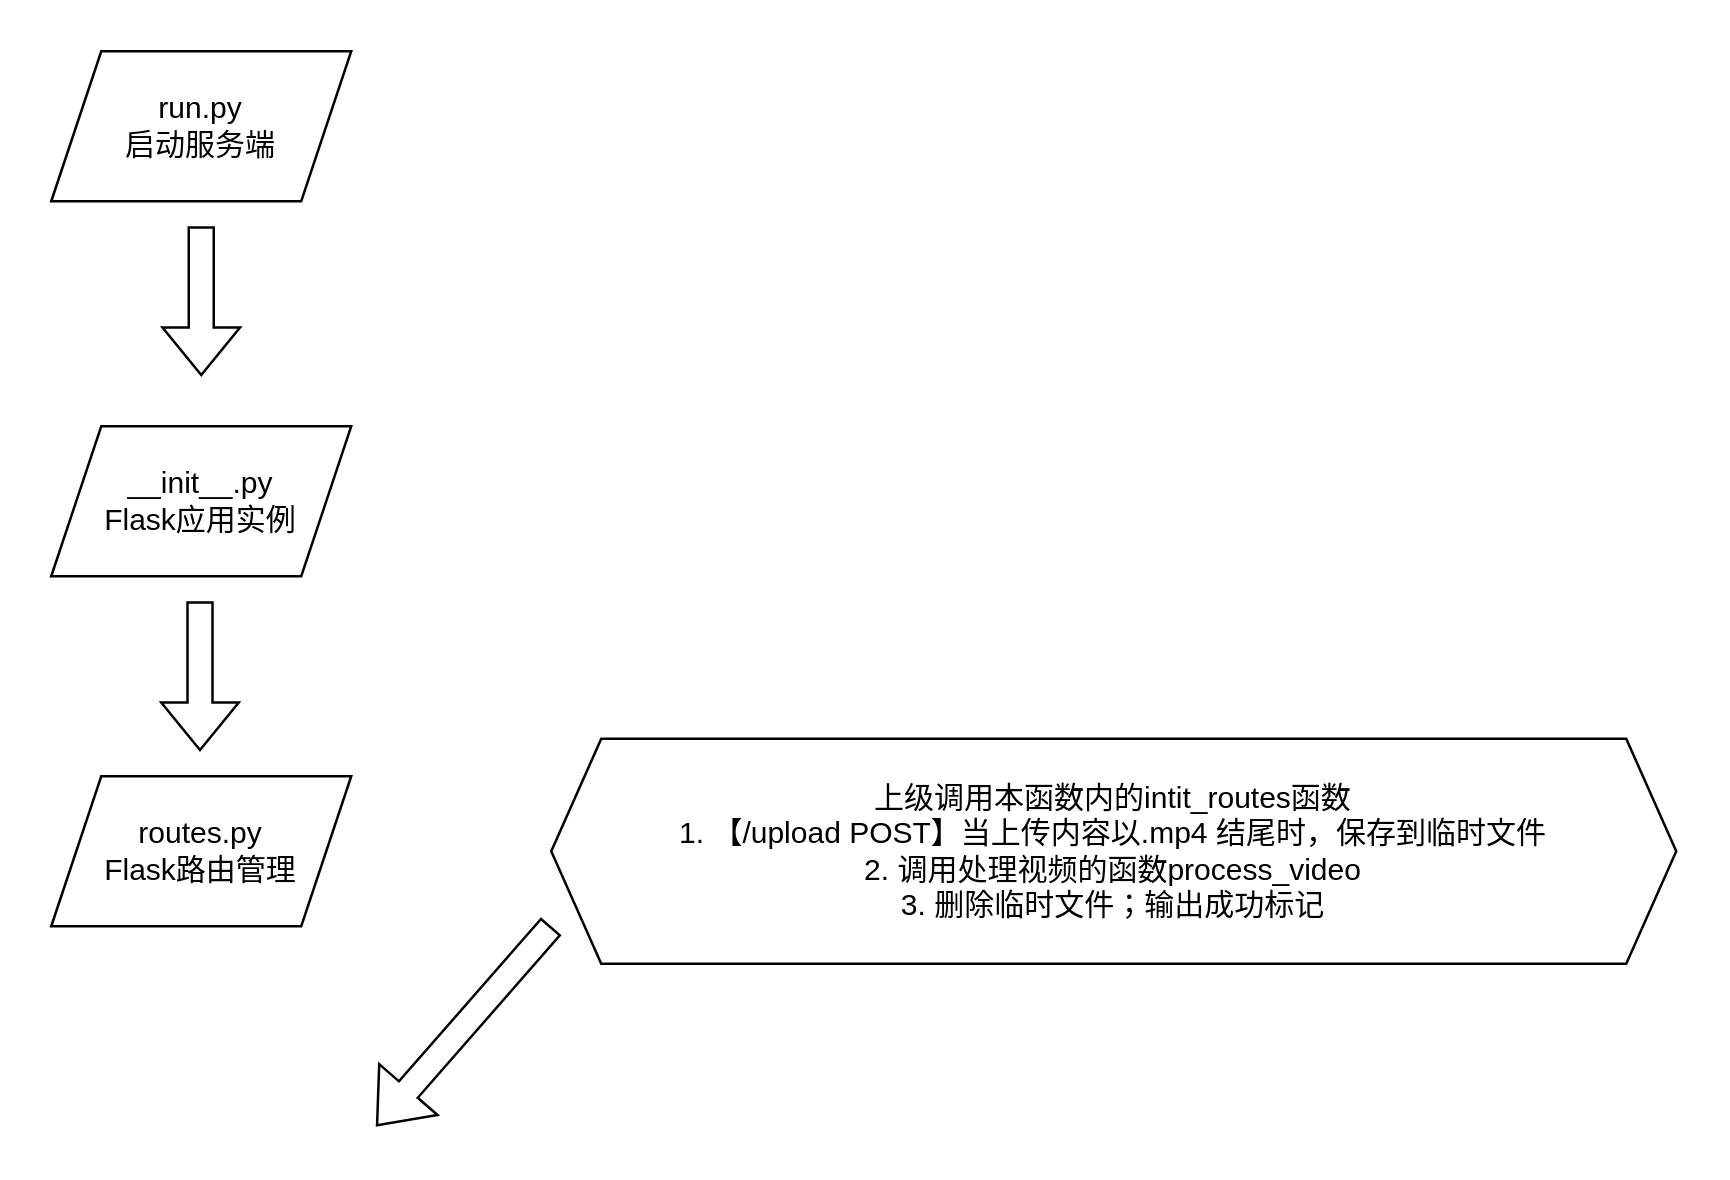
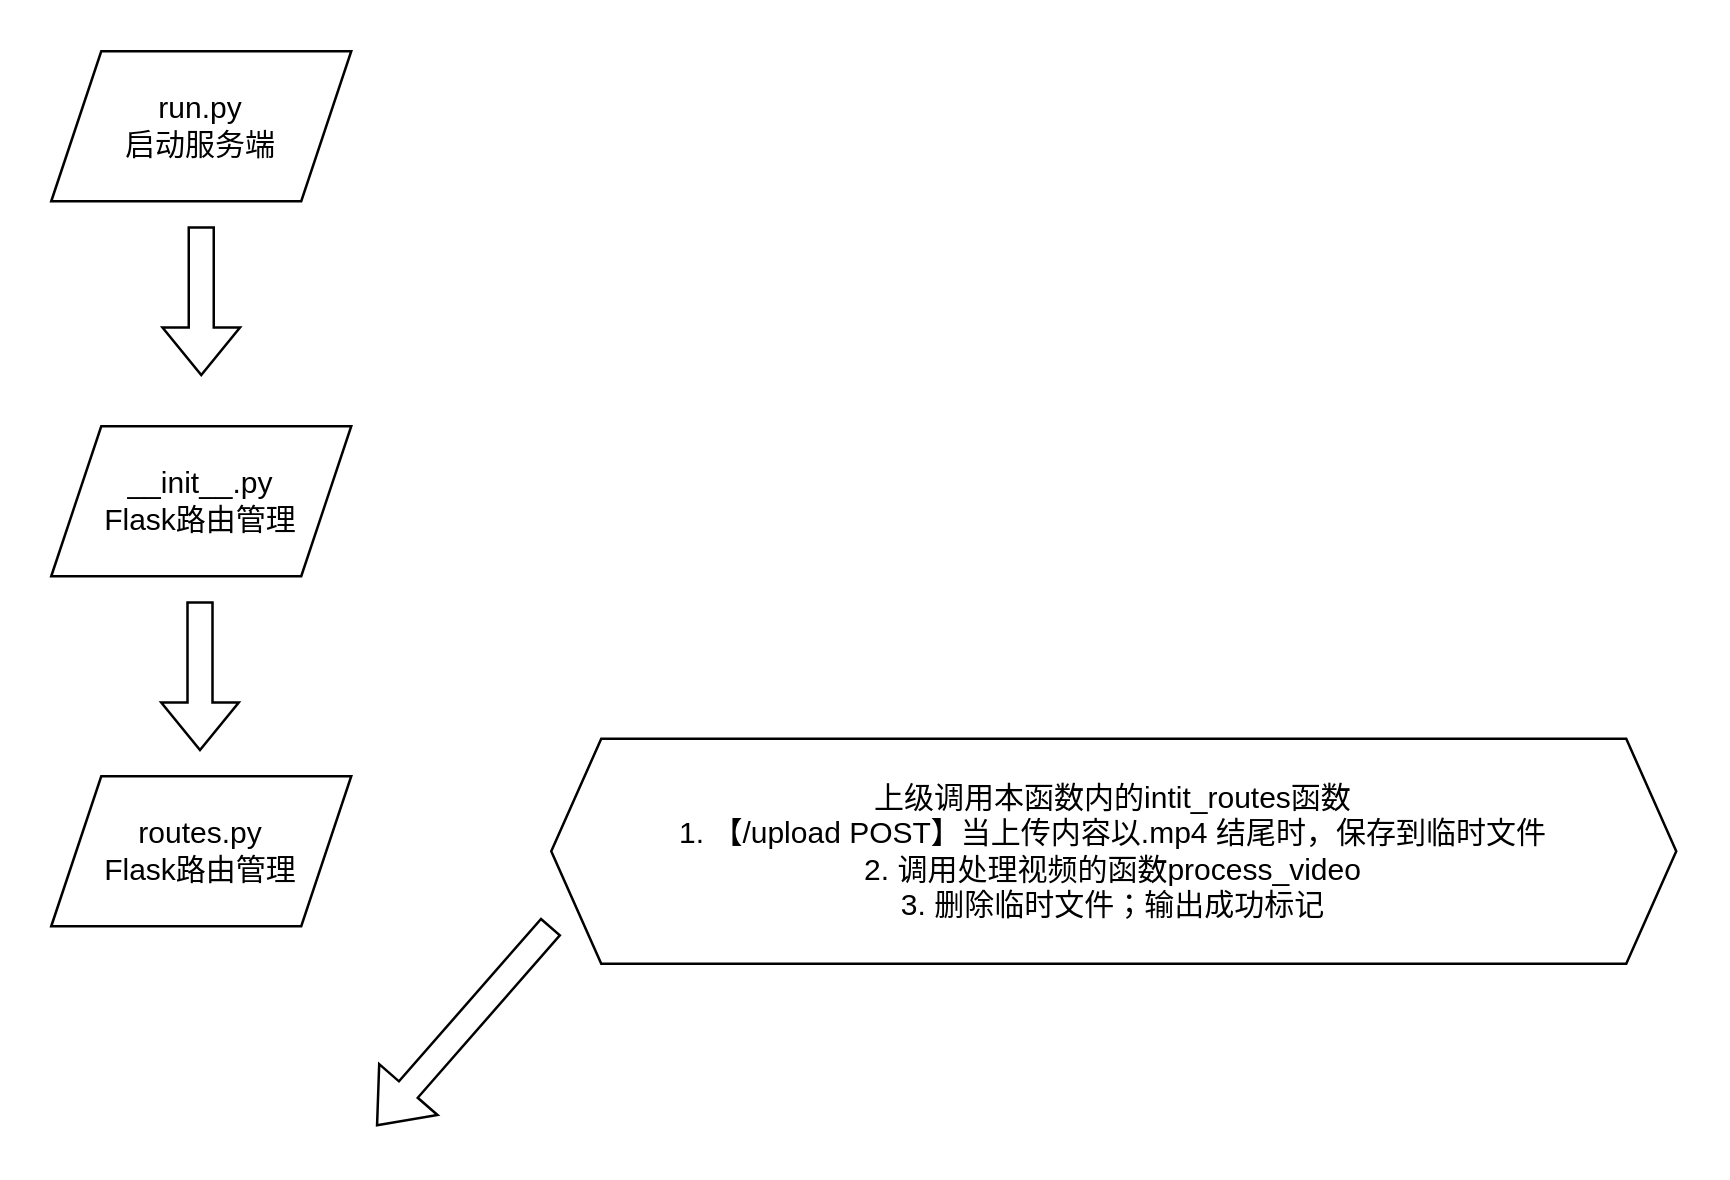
node "__init__.py Flask应用实例": label "__init__.py Flask应用实例" -> "__init__.py Flask路由管理"
